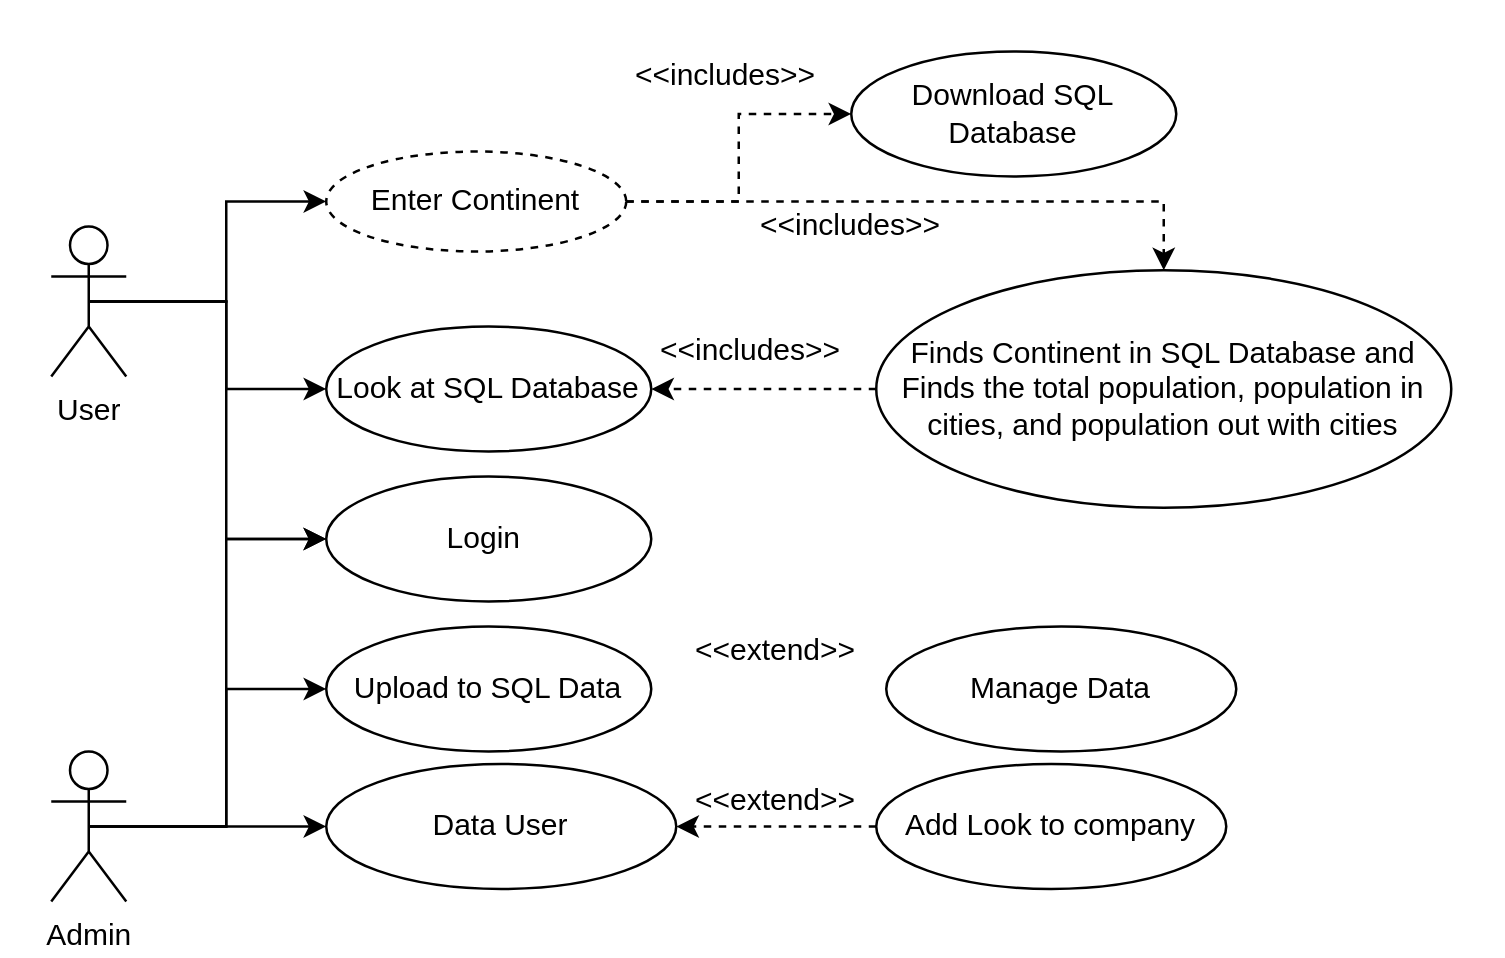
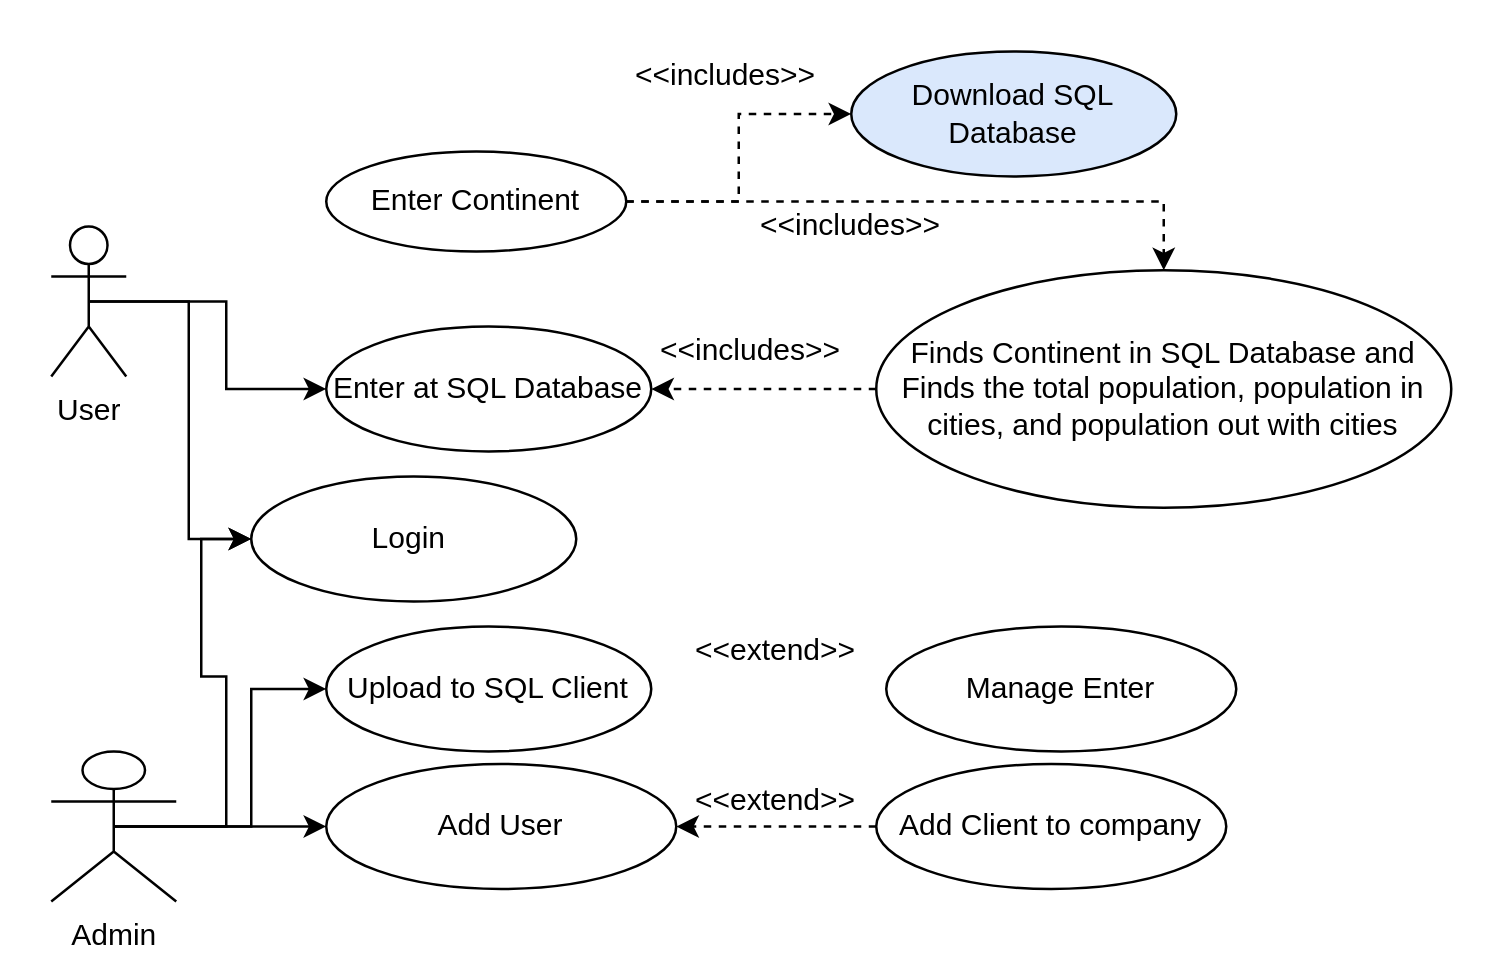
node "Download SQL Database": fillcolor #ffffff -> #dae8fc
node "Enter Continent": style dashed -> solid
edge "User" -> "Enter Continent": removed
node "Look at SQL Database": label "Look at SQL Database" -> "Enter at SQL Database"
node "Login": moved (489, 539) -> (414, 539)
node "Upload to SQL Data": label "Upload to SQL Data" -> "Upload to SQL Client"
node "Manage Data": label "Manage Data" -> "Manage Enter"
node "Admin": size 75x150 -> 125x150
node "Data User": label "Data User" -> "Add User"
node "Add Look to company": label "Add Look to company" -> "Add Client to company"
